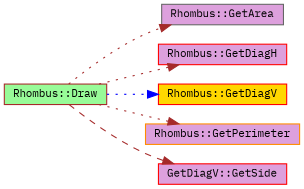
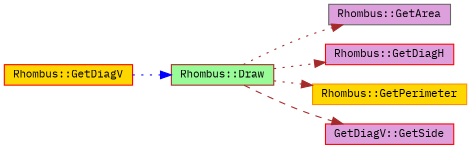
edge "Rhombus::Draw" -> "Rhombus::GetDiagV": reversed
node "Rhombus::GetPerimeter": fillcolor plum -> gold
